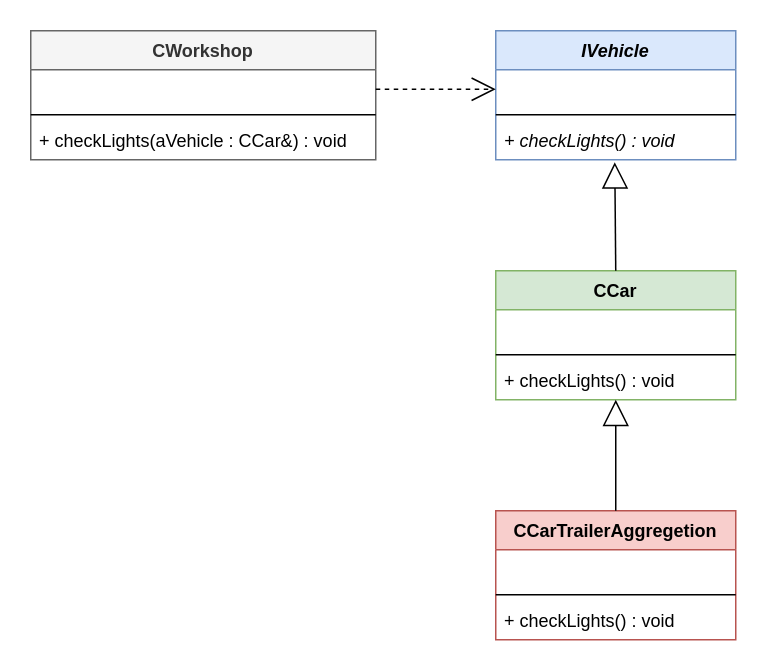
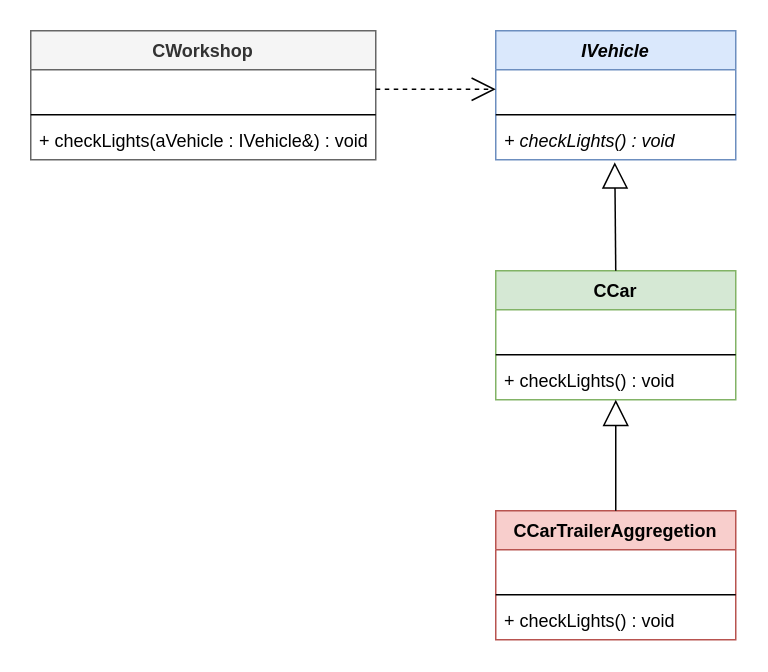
node "+ checkLights(aVehicle : CCar&) : void": label "+ checkLights(aVehicle : CCar&) : void" -> "+ checkLights(aVehicle : IVehicle&) : void"
